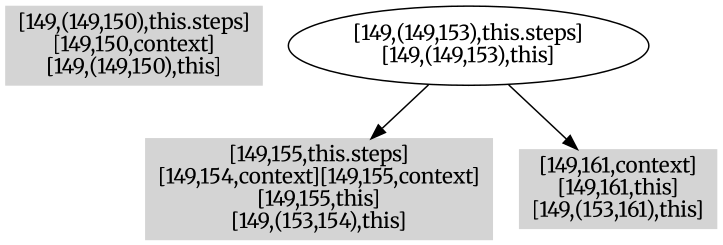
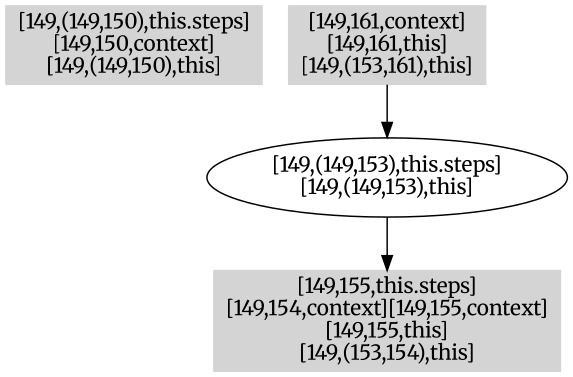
edge "[149,(149,153),this.steps] [149,(149,153),this]" -> "[149,161,context] [149,161,this] [149,(153,161),this]": reversed
